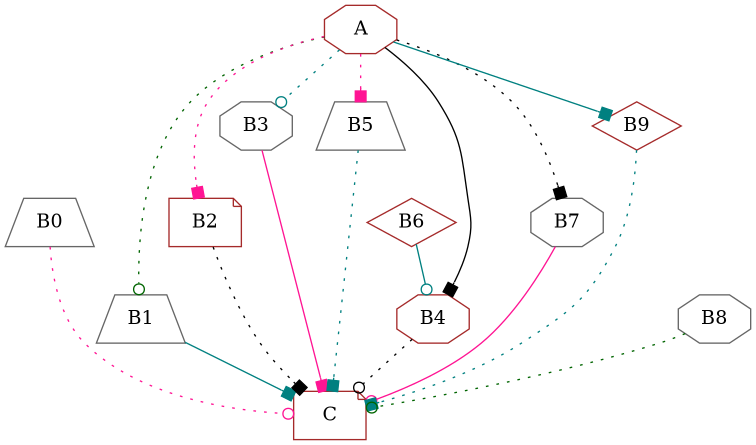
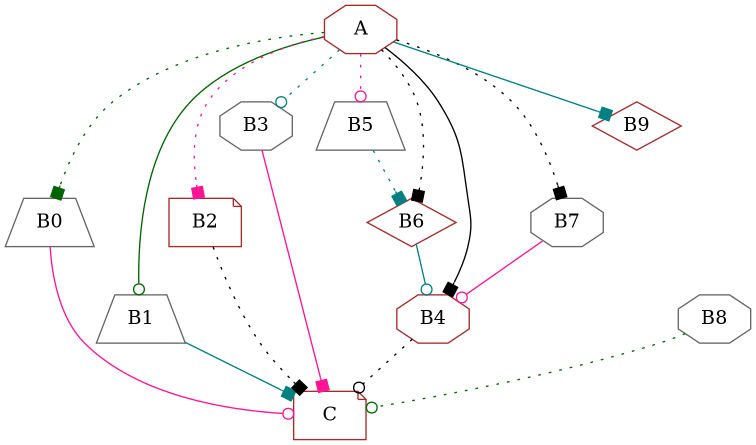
edge "A" -> "B0": added
edge "A" -> "B5": arrowhead box -> odot
edge "A" -> "B6": added
edge "A" -> "B1": style dotted -> solid
edge "B5" -> "C": now "B5" -> "B6"
edge "B9" -> "C": removed
edge "B7" -> "C": now "B7" -> "B4"
edge "B0" -> "C": style dotted -> solid
